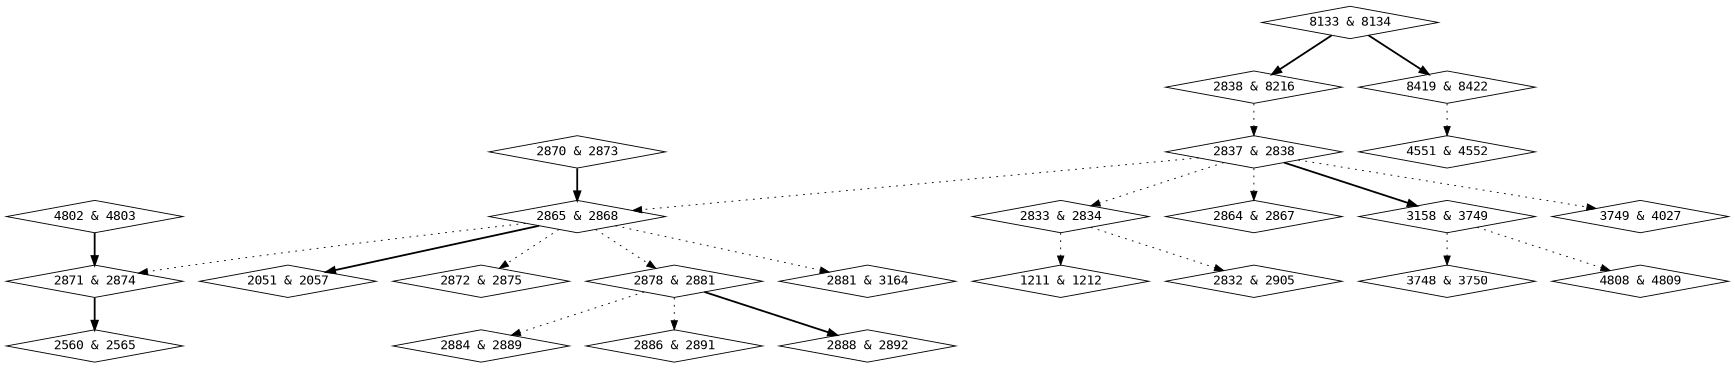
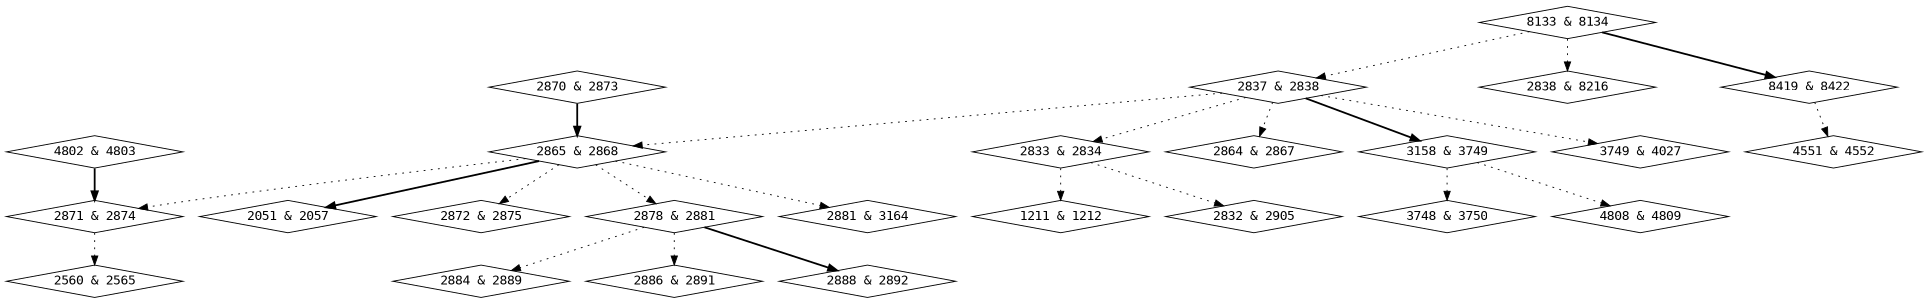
edge "8133 & 8134" -> "2838 & 8216": style bold -> dotted
edge "2838 & 8216" -> "2837 & 2838": now "8133 & 8134" -> "2837 & 2838"
edge "2871 & 2874" -> "2560 & 2565": style bold -> dotted
